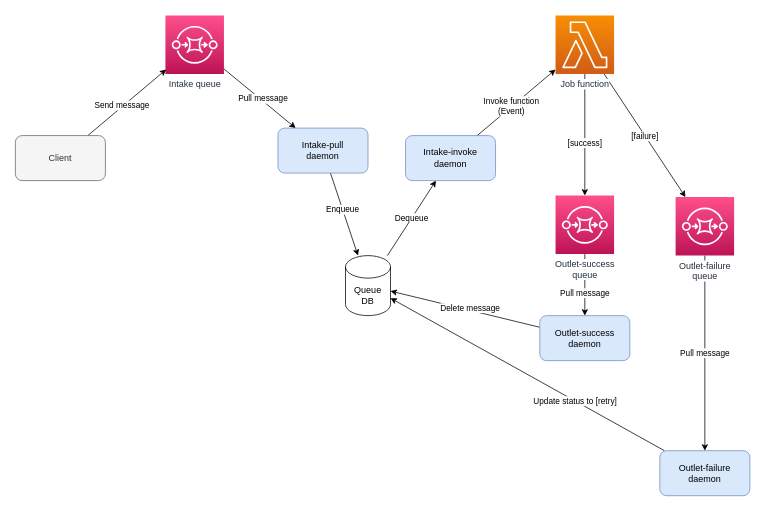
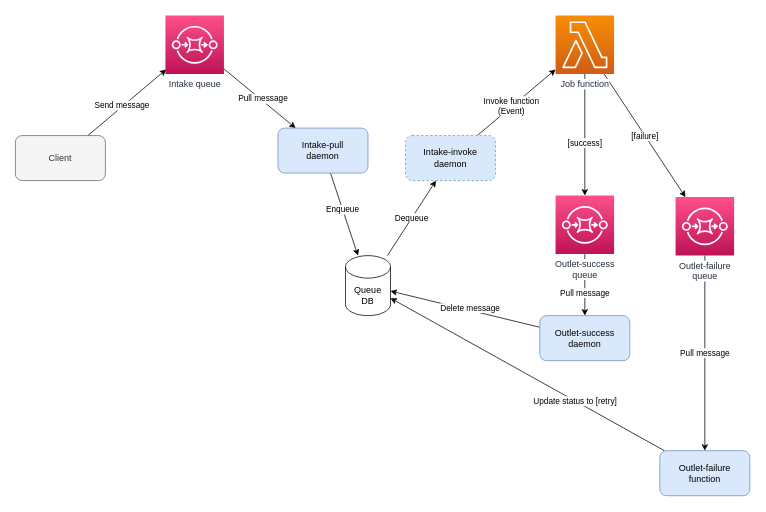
node "Intake-invoke daemon": style solid -> dashed
node "Outlet-failure daemon": label "Outlet-failure daemon" -> "Outlet-failure function"
